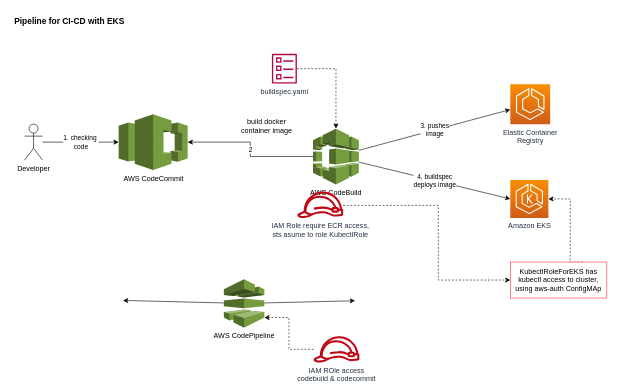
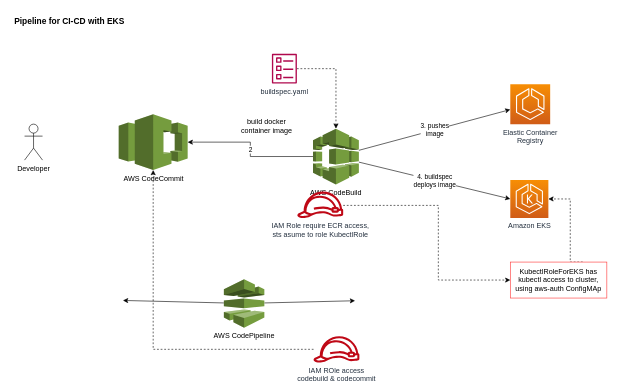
edge "Developer" -> "AWS CodeCommit": removed, label "1. checking code"
edge "IAM ROle access codebuild & codecommit" -> "AWS CodePipeline": now "IAM ROle access codebuild & codecommit" -> "AWS CodeCommit"
